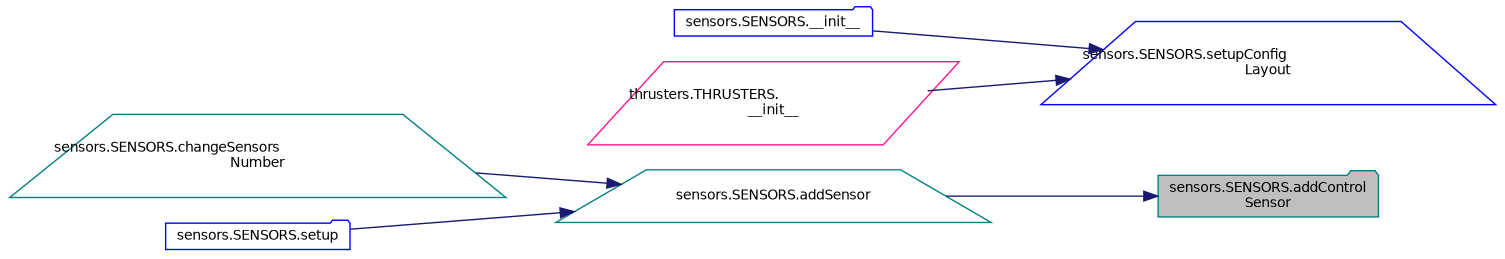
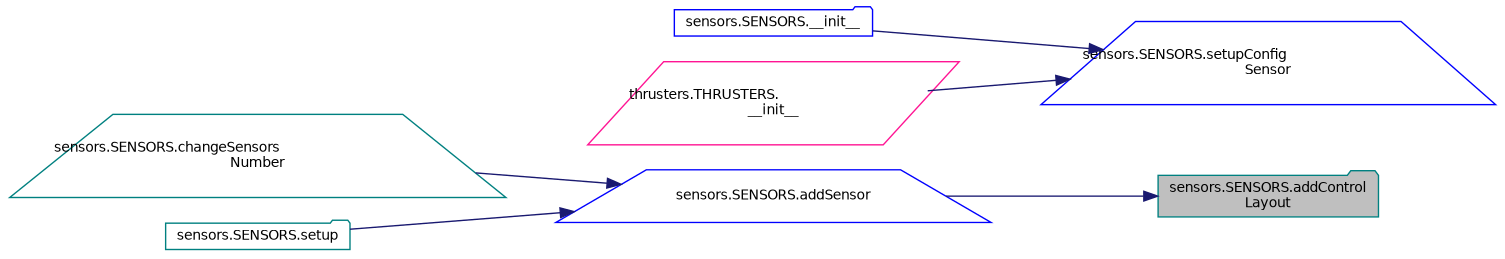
node "sensors.SENSORS.setupConfig Layout": label "sensors.SENSORS.setupConfig Layout" -> "sensors.SENSORS.setupConfig Sensor"
node "sensors.SENSORS.addSensor": color teal -> blue
node "sensors.SENSORS.addControl Sensor": label "sensors.SENSORS.addControl Sensor" -> "sensors.SENSORS.addControl Layout"
node "sensors.SENSORS.setup": color blue -> teal
